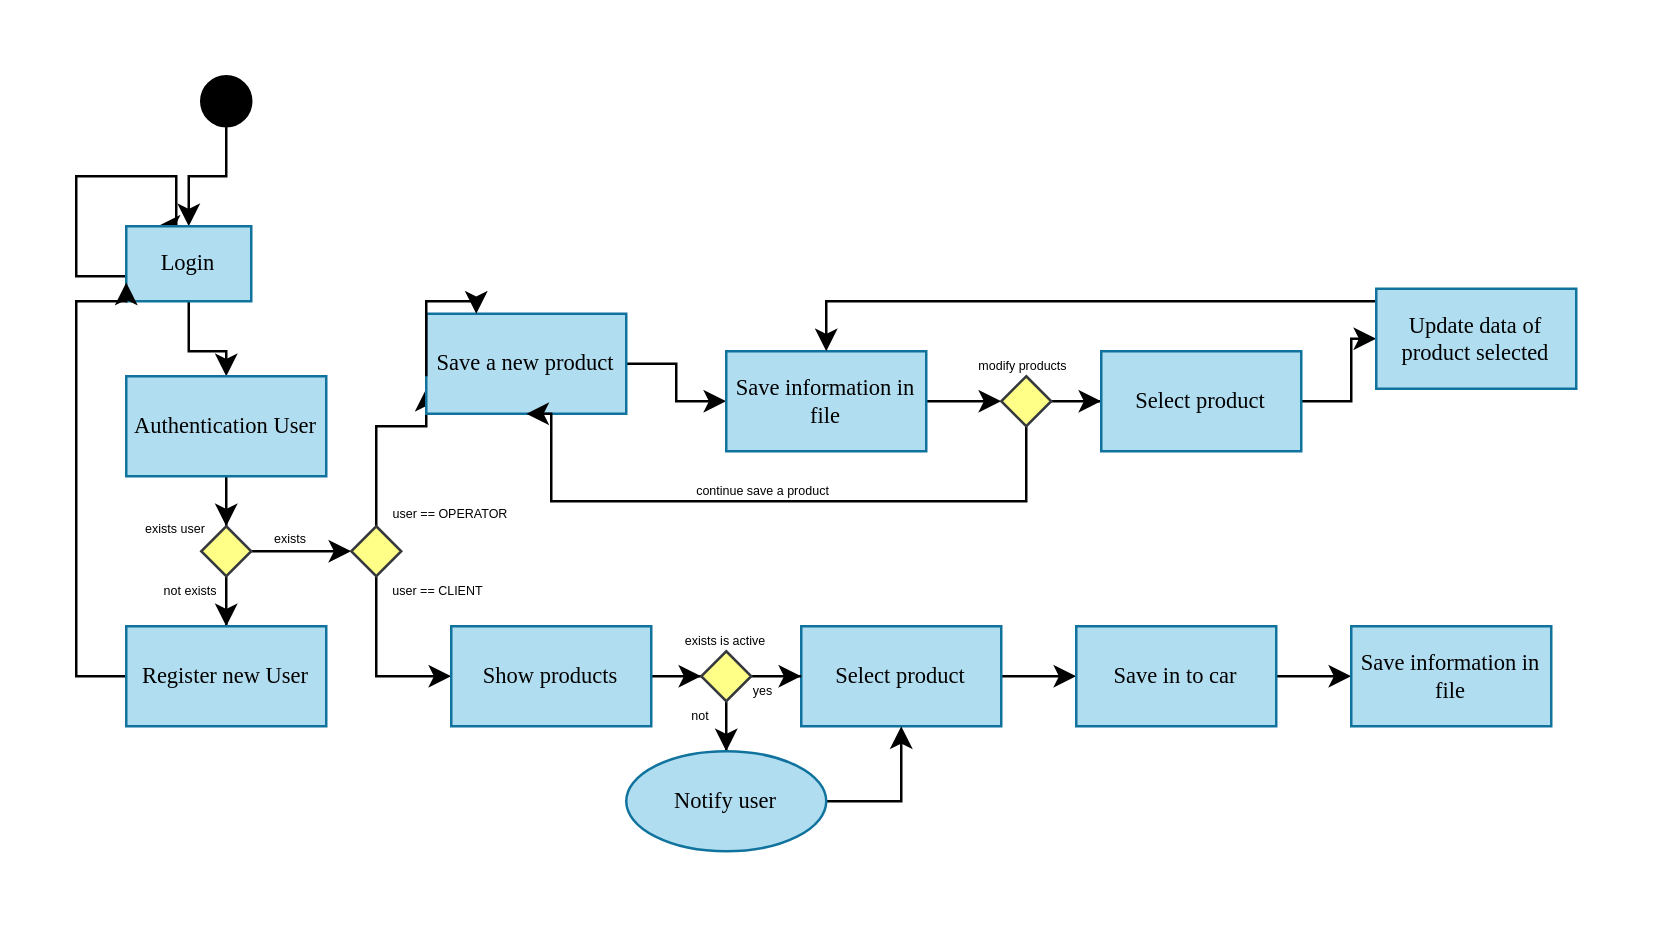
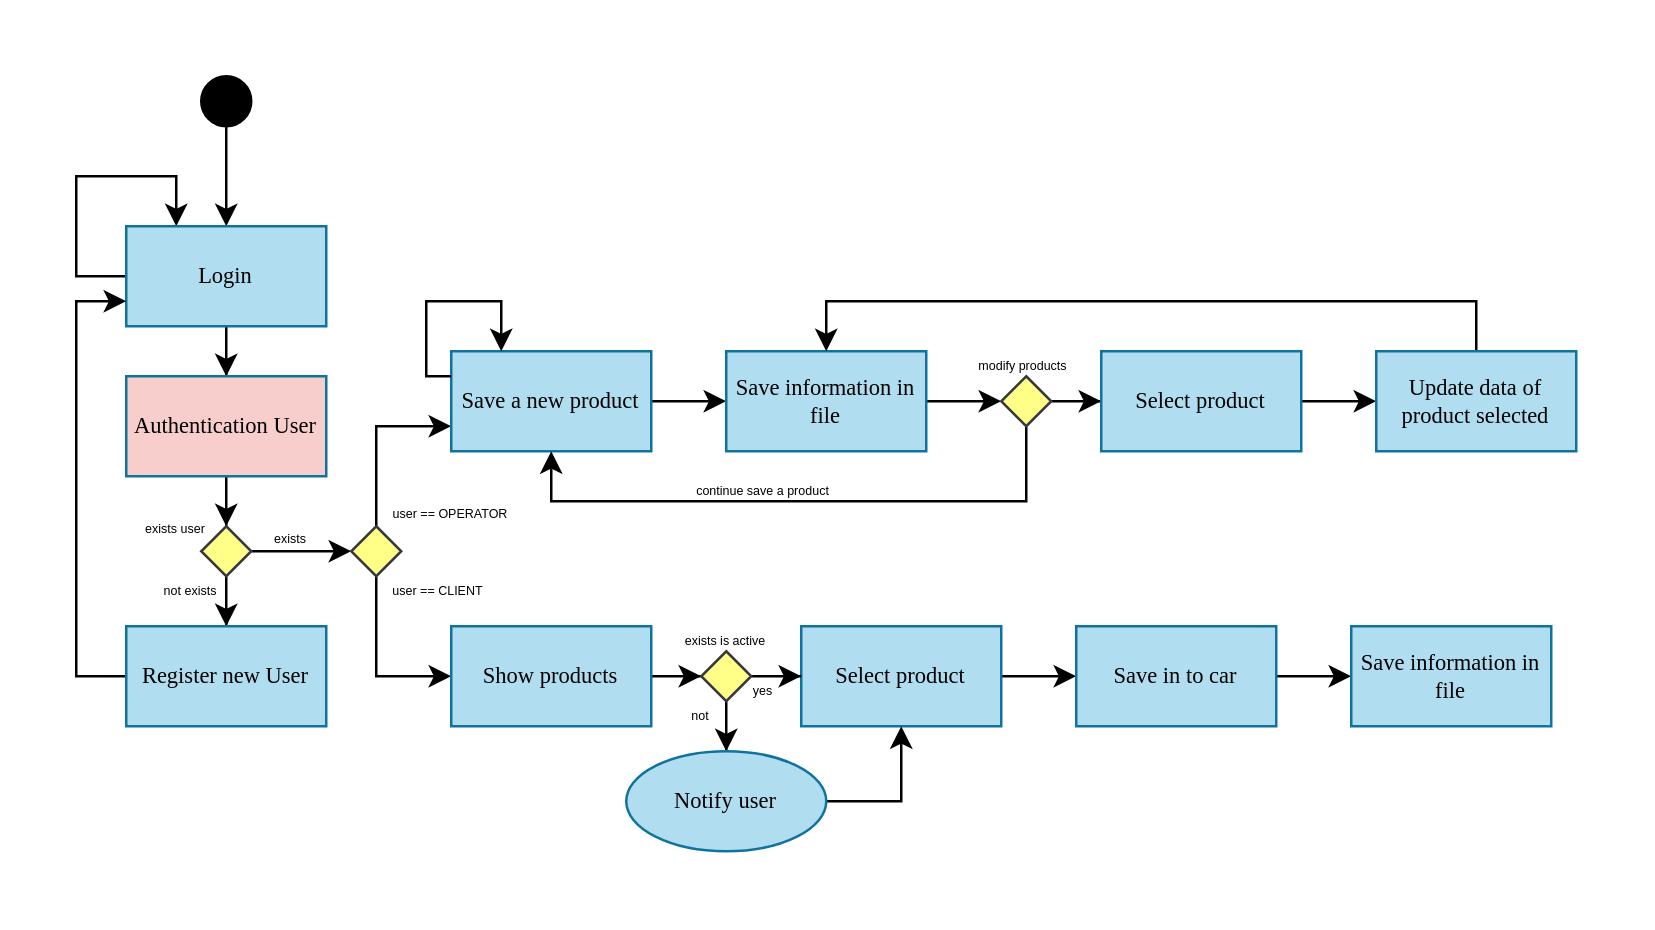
node "Login": size 125x75 -> 200x100
node "Update data of product selected": moved (1476, 339) -> (1476, 401)
node "Save a new product": moved (526, 364) -> (551, 401)
node "Authentication User": fillcolor #b1ddf0 -> #f8cecc
